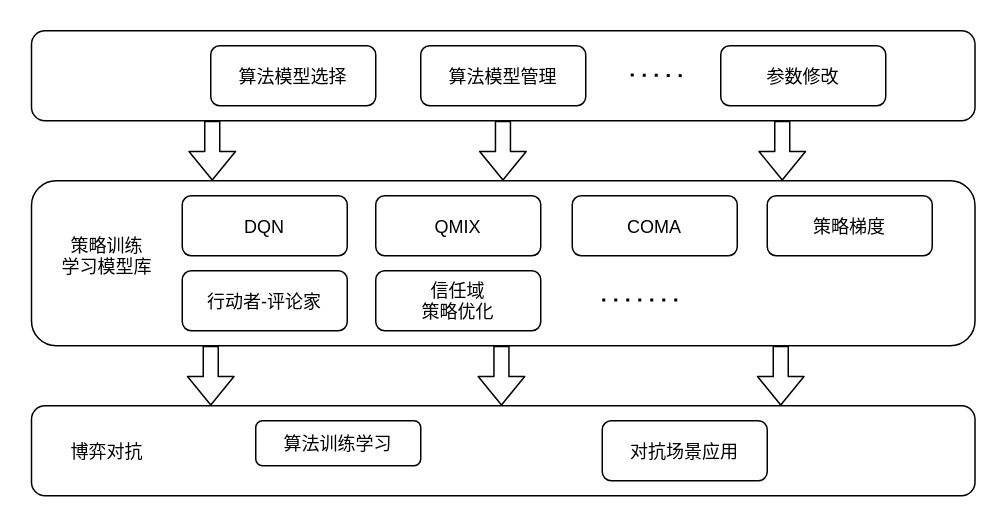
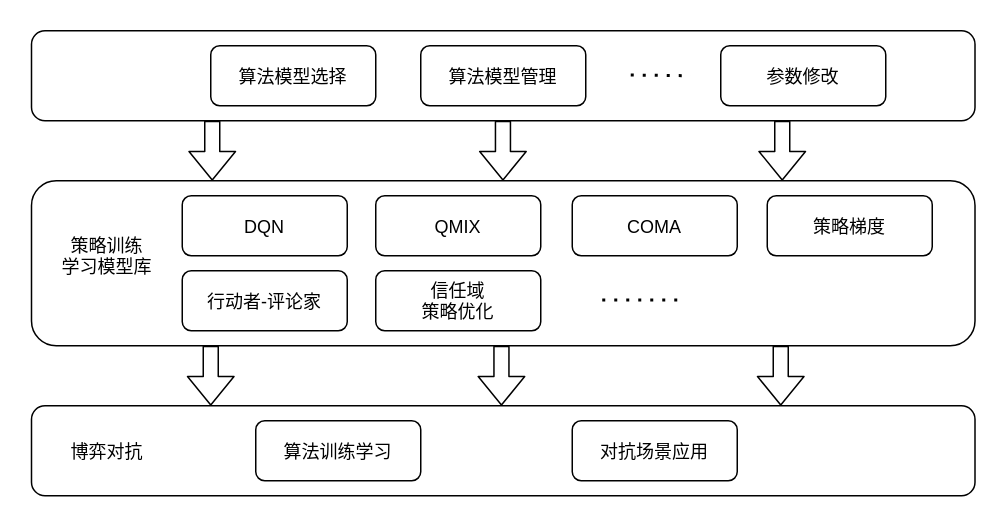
node "算法训练学习": size 165x45 -> 165x60
node "对抗场景应用": moved (685, 451) -> (655, 451)
